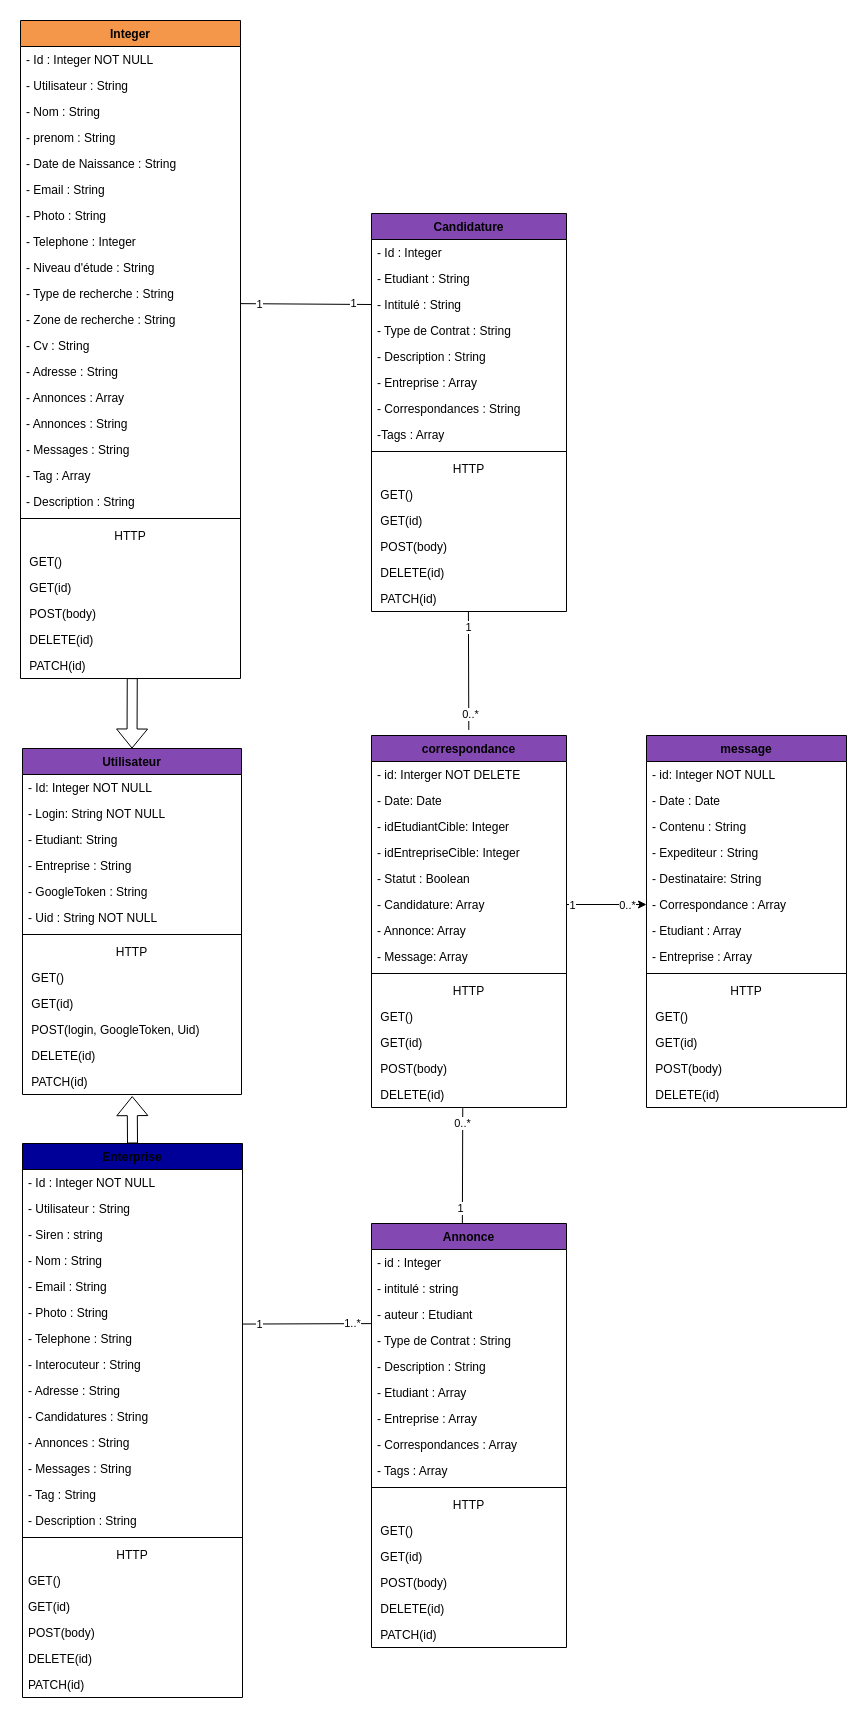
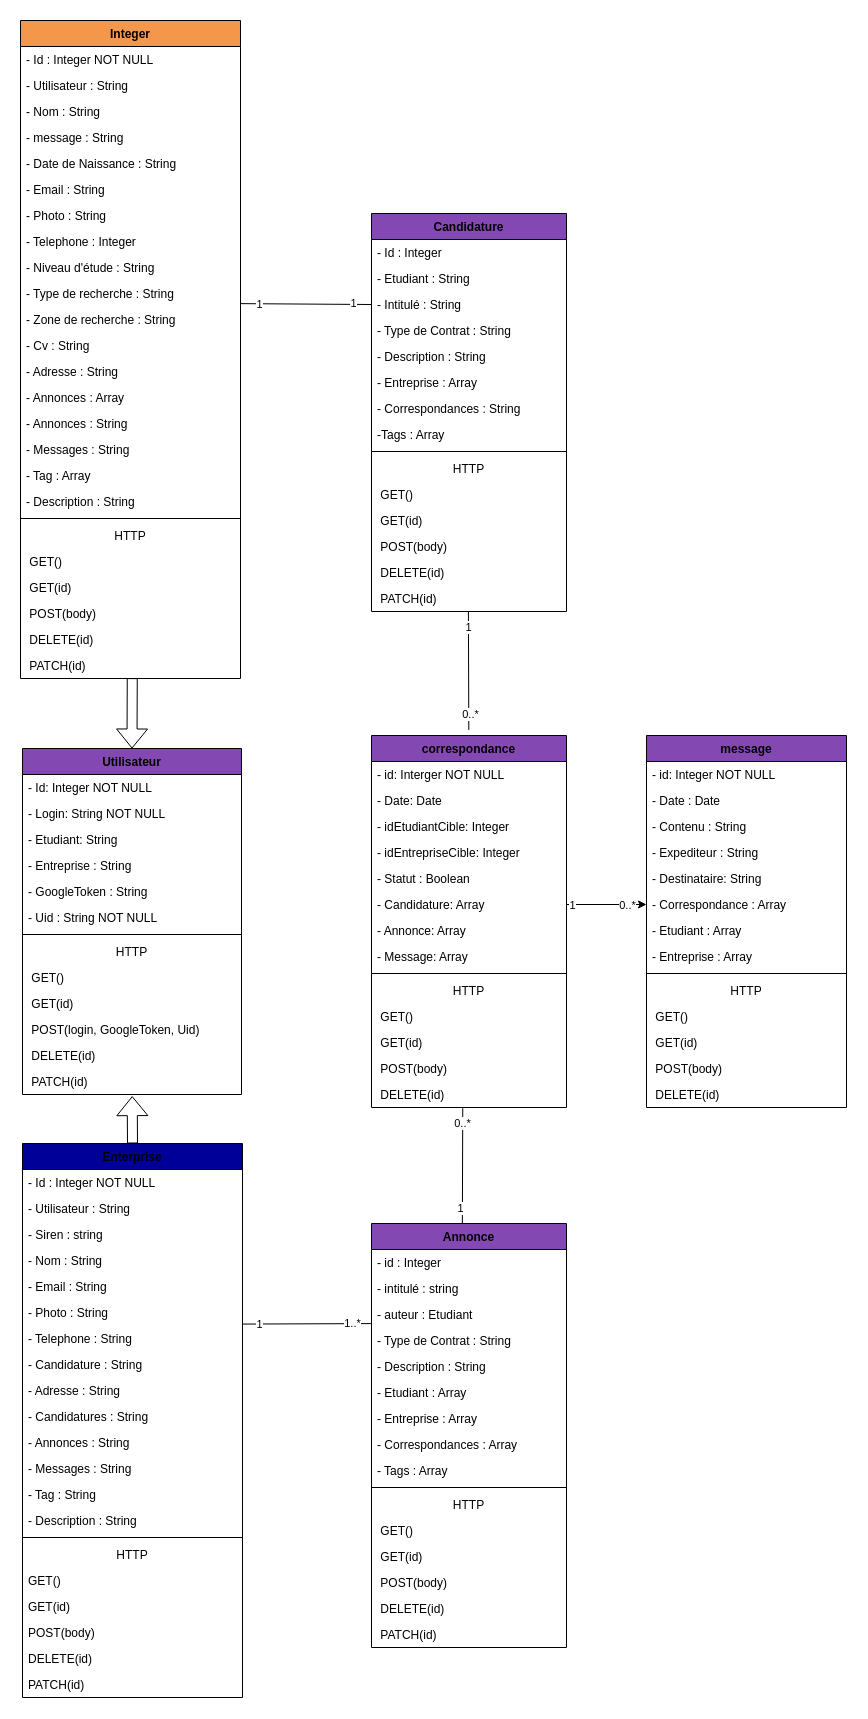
node "- prenom : String": label "- prenom : String" -> "- message : String"
node "- id: Interger NOT DELETE": label "- id: Interger NOT DELETE" -> "- id: Interger NOT NULL"
node "- Interocuteur : String": label "- Interocuteur : String" -> "- Candidature : String"
